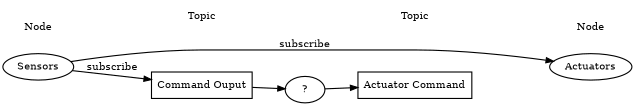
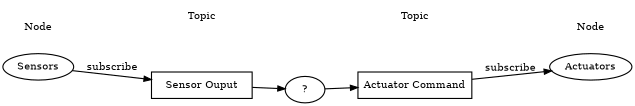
edge "Sensors" -> "Actuators": now "Actuator Command" -> "Actuators"
node "Command Ouput": label "Command Ouput" -> "Sensor Ouput"
